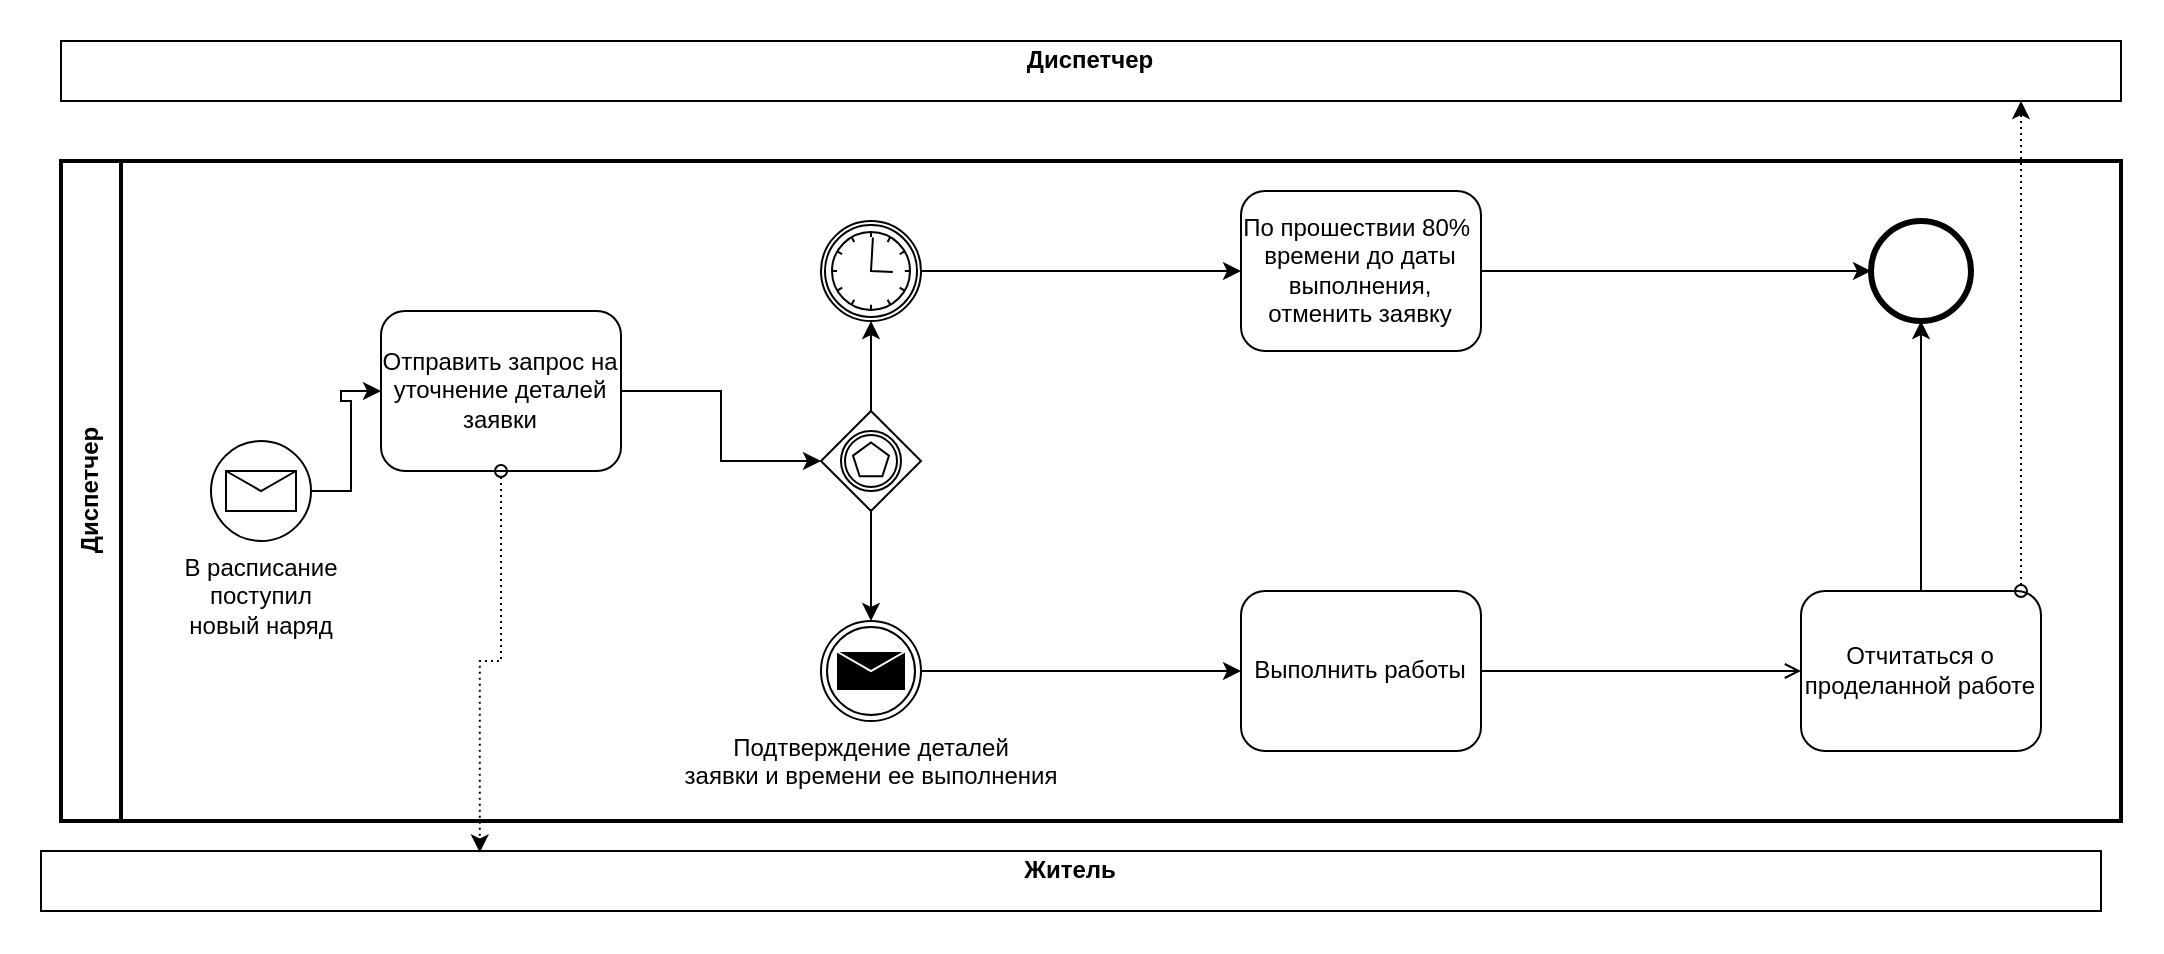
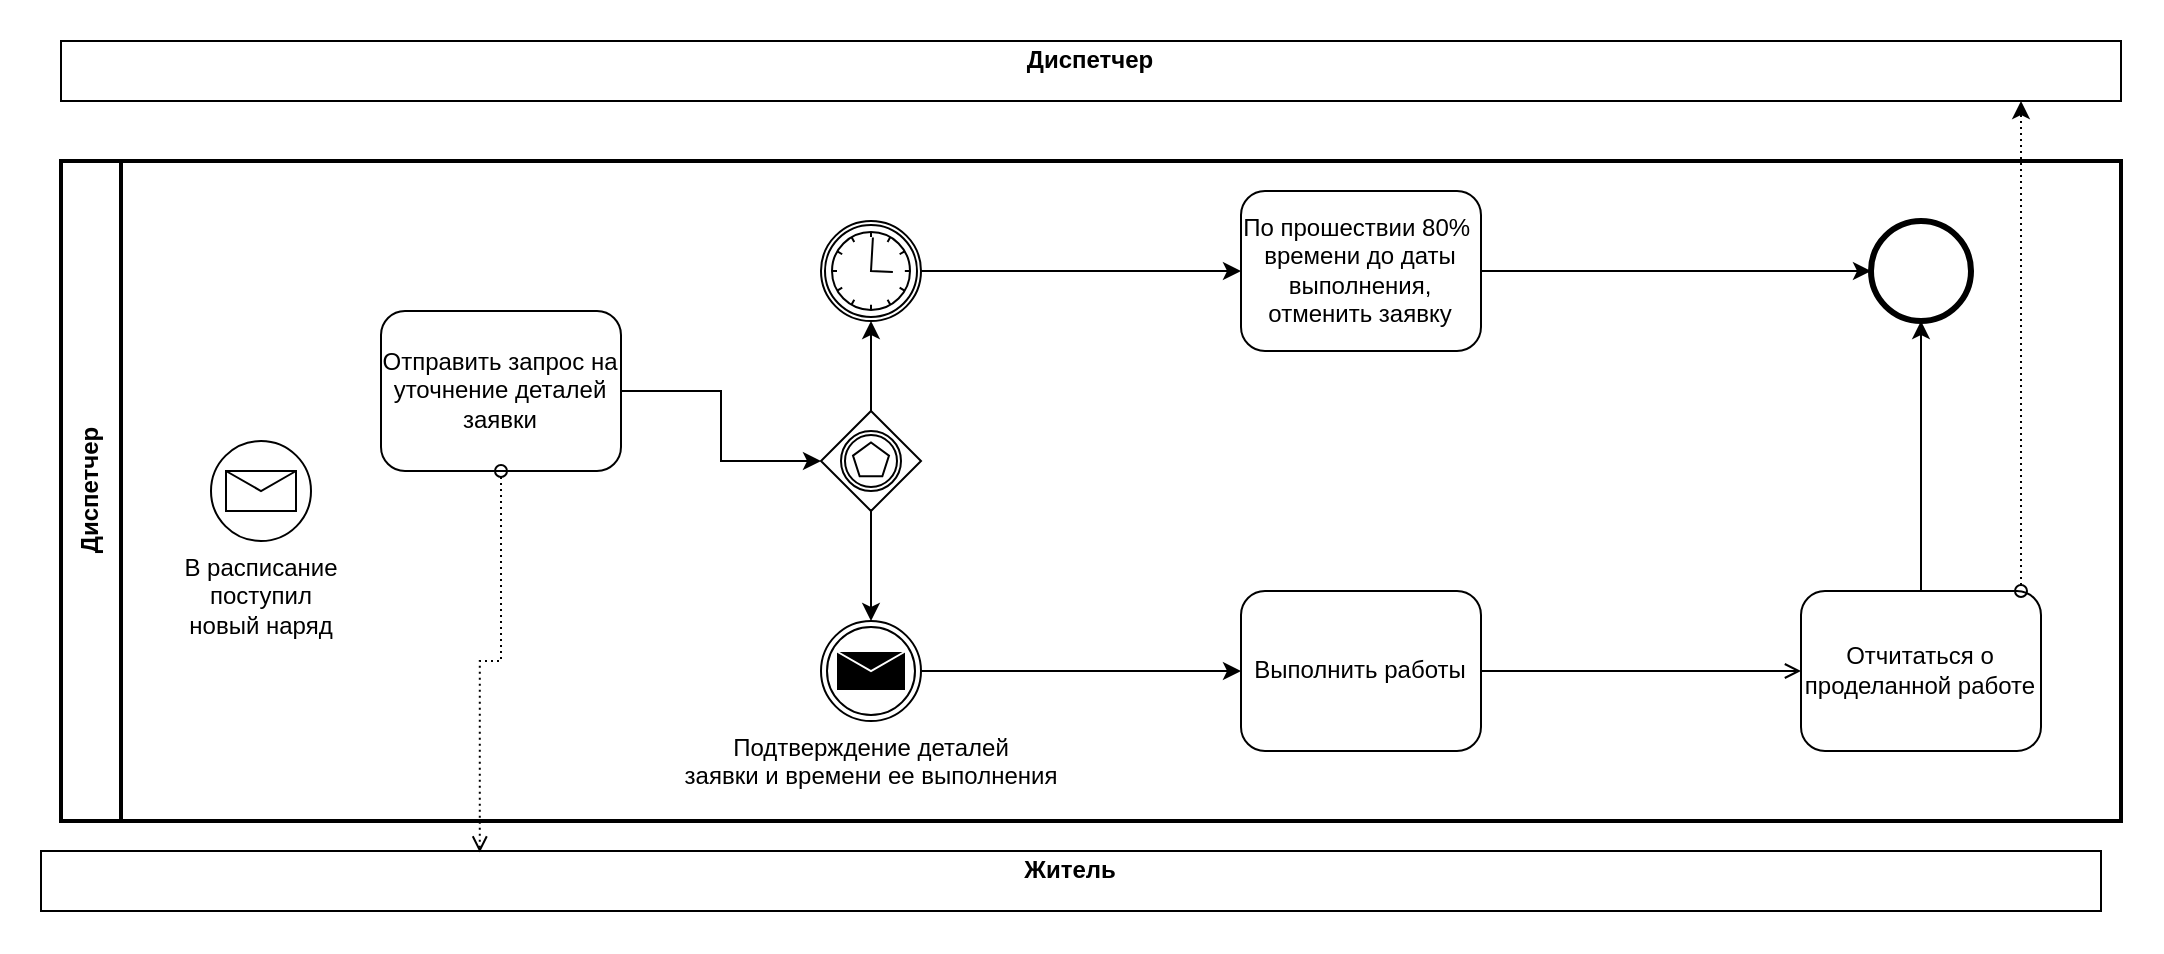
edge "В расписание поступил новый наряд" -> "Отправить запрос на уточнение деталей заявки": removed
edge "Отправить запрос на уточнение деталей заявки" -- "Житель": arrowhead classic -> open
